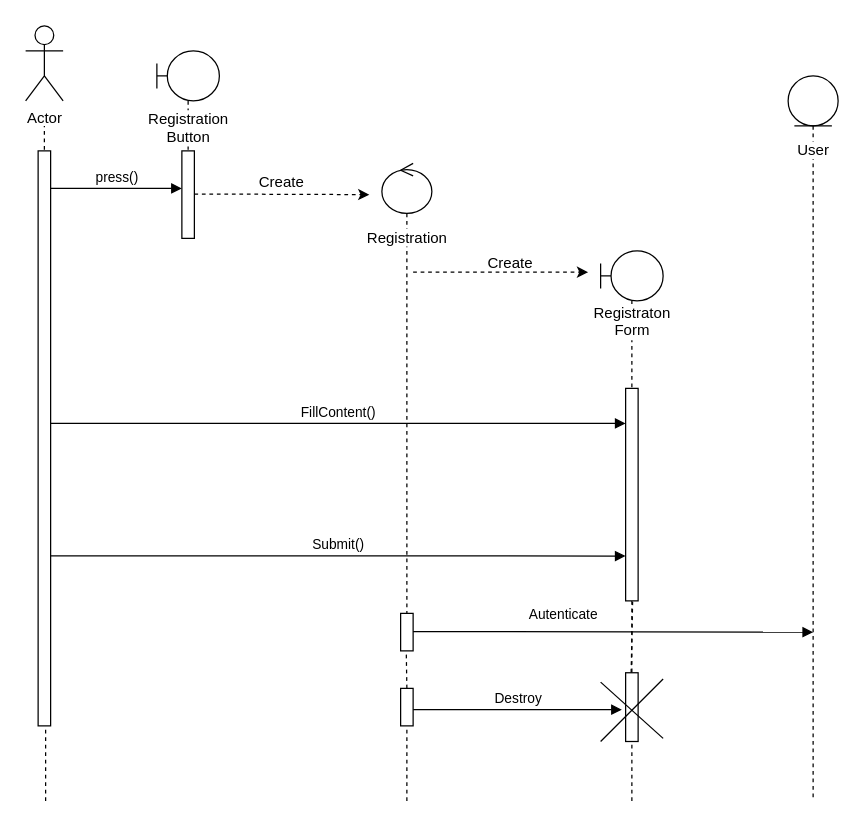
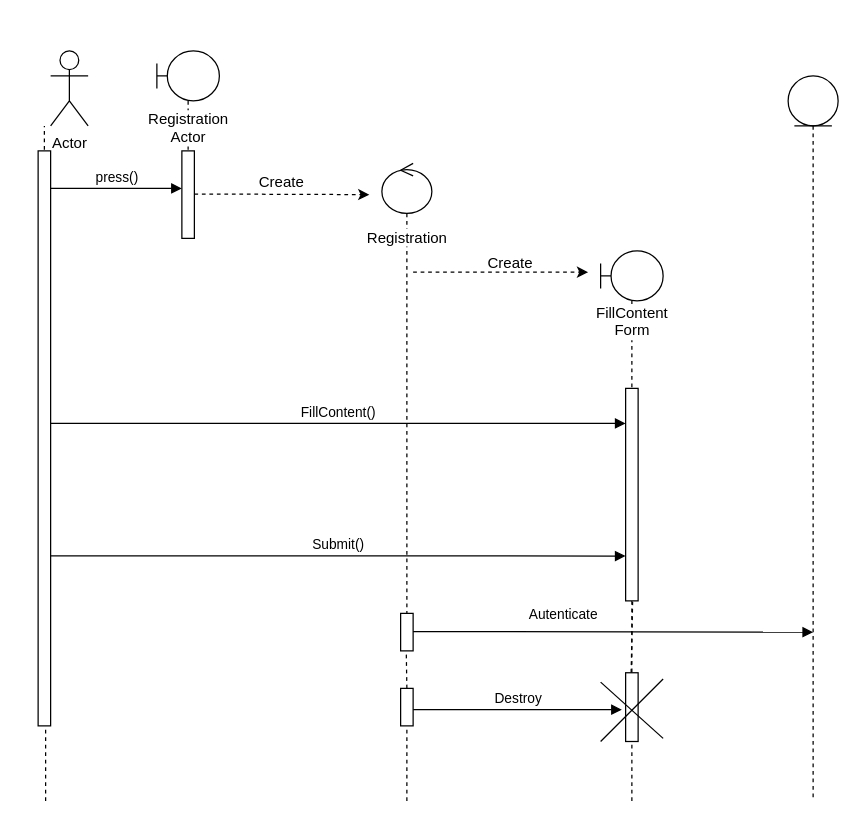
node "Actor": moved (44, 63) -> (69, 88)
node "Registration Button": label "Registration Button" -> "Registration Actor"
node "User": removed
node "Registraton Form": label "Registraton Form" -> "FillContent Form"
